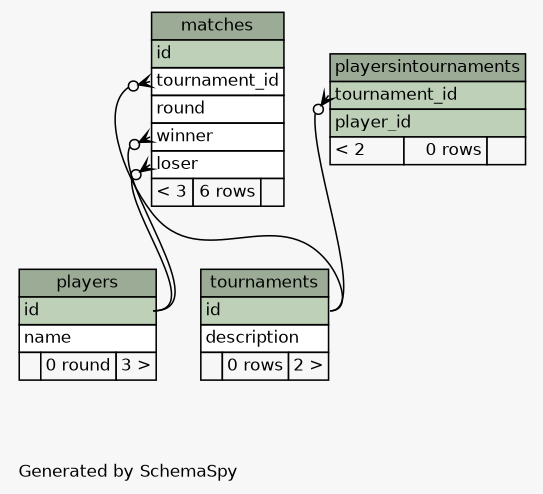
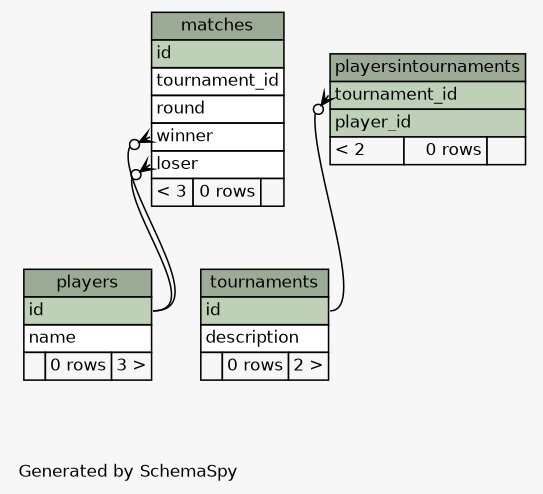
node "matches": text "6 rows" -> "0 rows"
edge "tournaments" -> "matches": removed
node "players": text "0 round" -> "0 rows"
